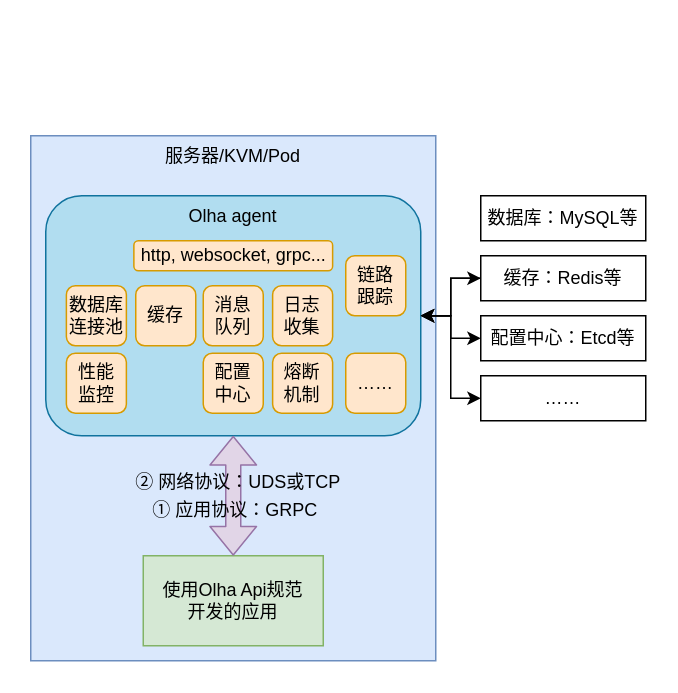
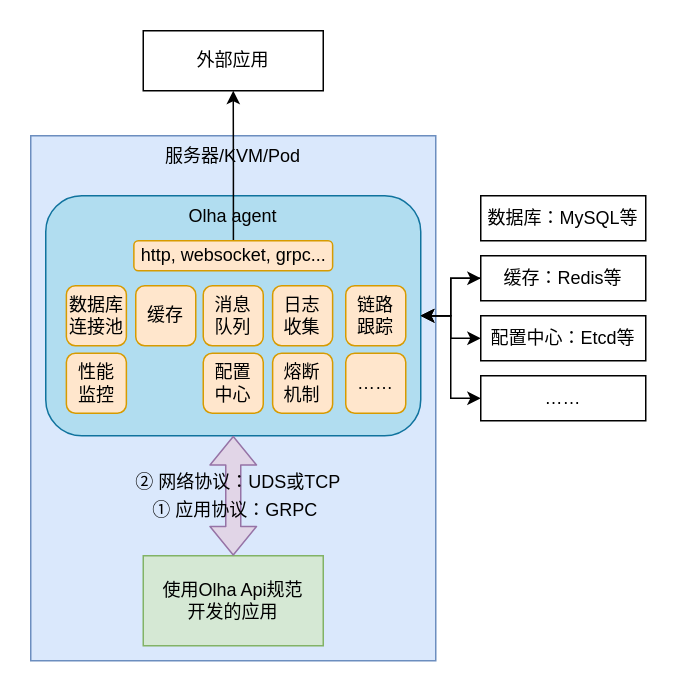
node "外部应用": added
edge "http, websocket, grpc..." -> "外部应用": added
node "链路 跟踪": moved (376, 286) -> (376, 316)
